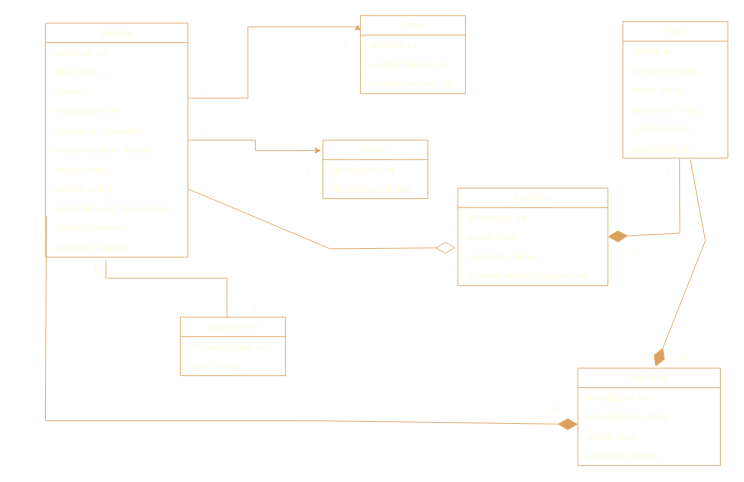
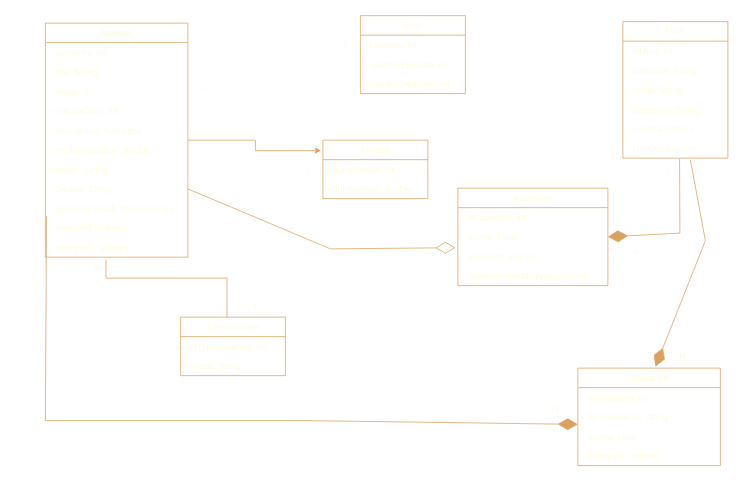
edge "Animes" -> "Serie": removed
